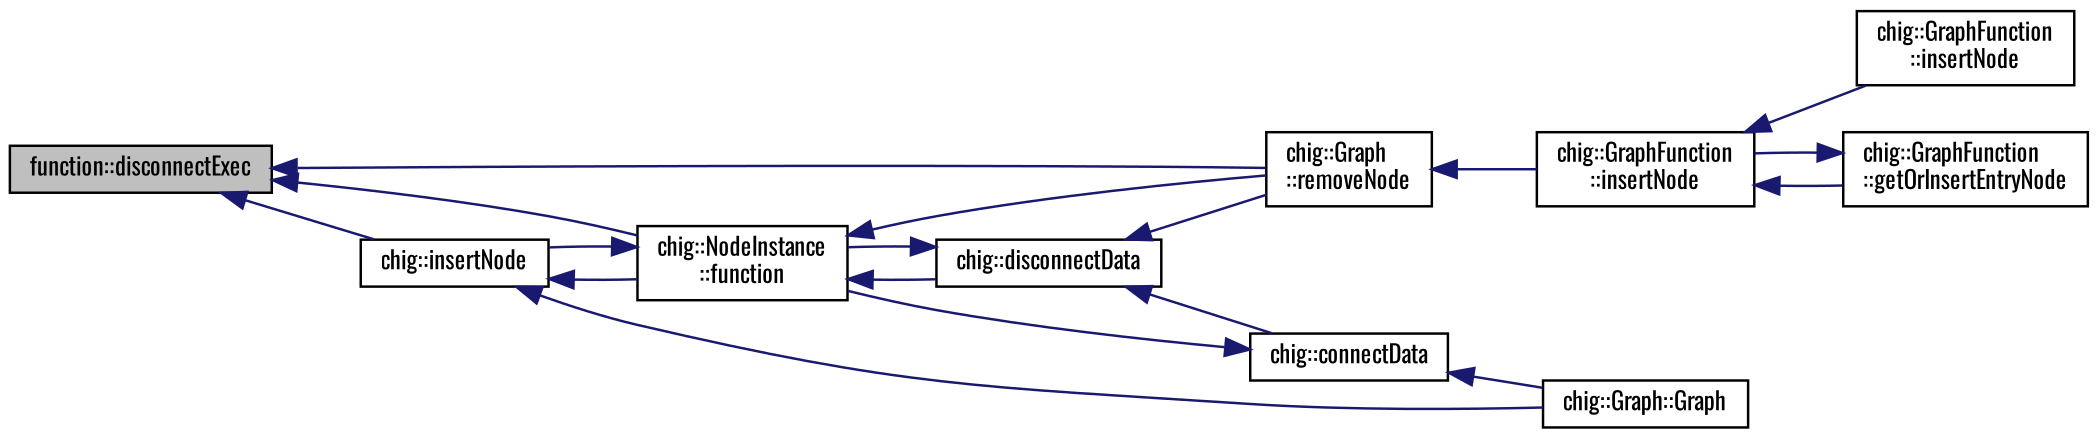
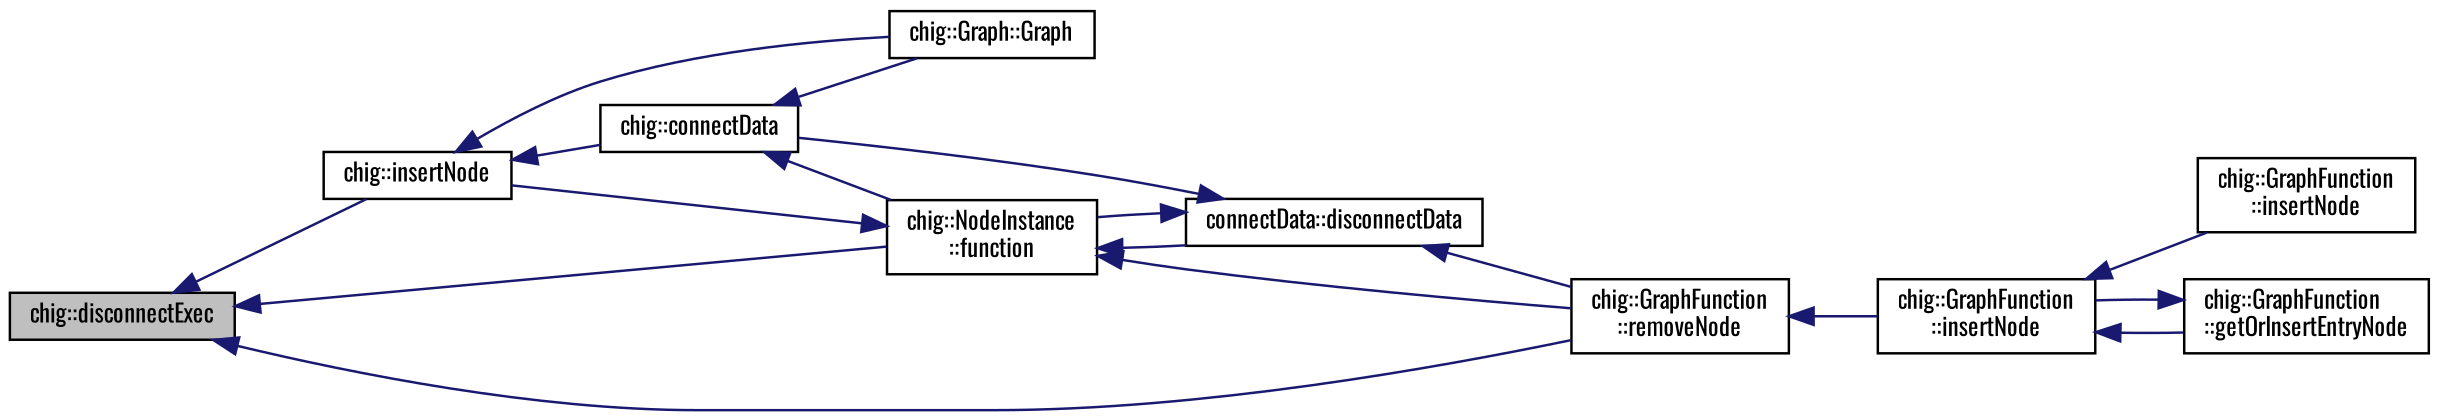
node "function::disconnectExec": label "function::disconnectExec" -> "chig::disconnectExec"
node "chig::Graph ::removeNode": label "chig::Graph ::removeNode" -> "chig::GraphFunction ::removeNode"
node "chig::disconnectData": label "chig::disconnectData" -> "connectData::disconnectData"
edge "chig::NodeInstance ::function" -> "chig::insertNode": now "chig::connectData" -> "chig::insertNode"
